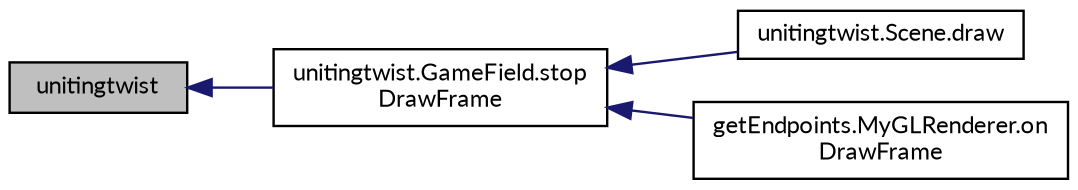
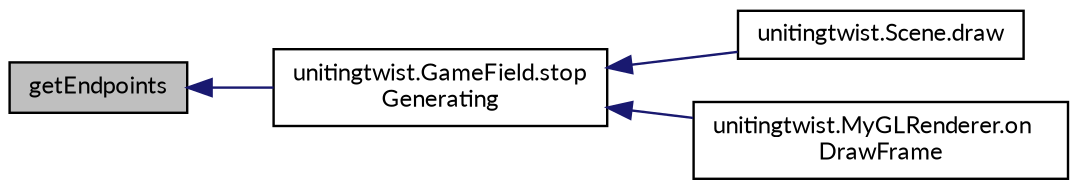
node "unitingtwist": label "unitingtwist" -> "getEndpoints"
node "unitingtwist.GameField.stop DrawFrame": label "unitingtwist.GameField.stop DrawFrame" -> "unitingtwist.GameField.stop Generating"
node "getEndpoints.MyGLRenderer.on DrawFrame": label "getEndpoints.MyGLRenderer.on DrawFrame" -> "unitingtwist.MyGLRenderer.on DrawFrame"
